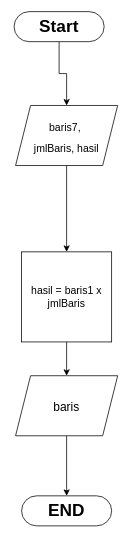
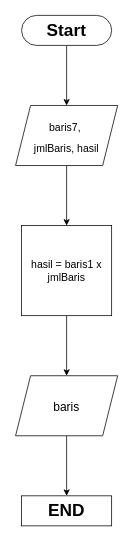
node "Start": moved (59, 27) -> (66, 30)
node "hasil = baris1 x jmlBaris": moved (66, 297) -> (66, 270)
node "END": shape rounded rectangle -> rectangle
